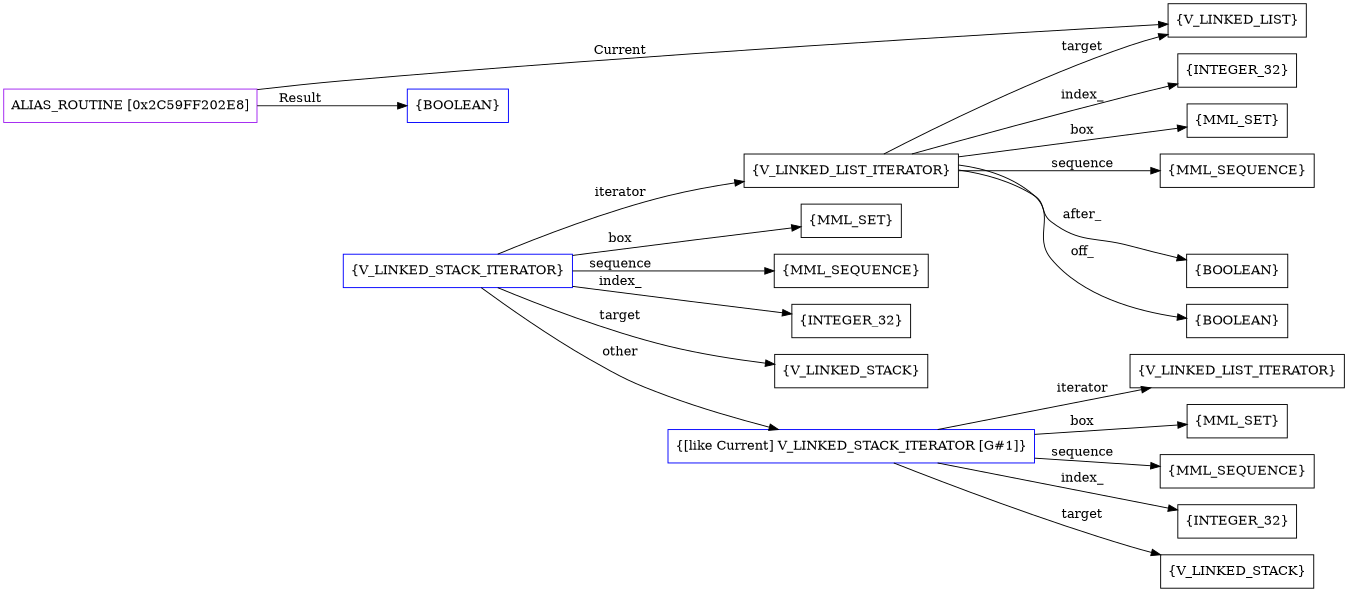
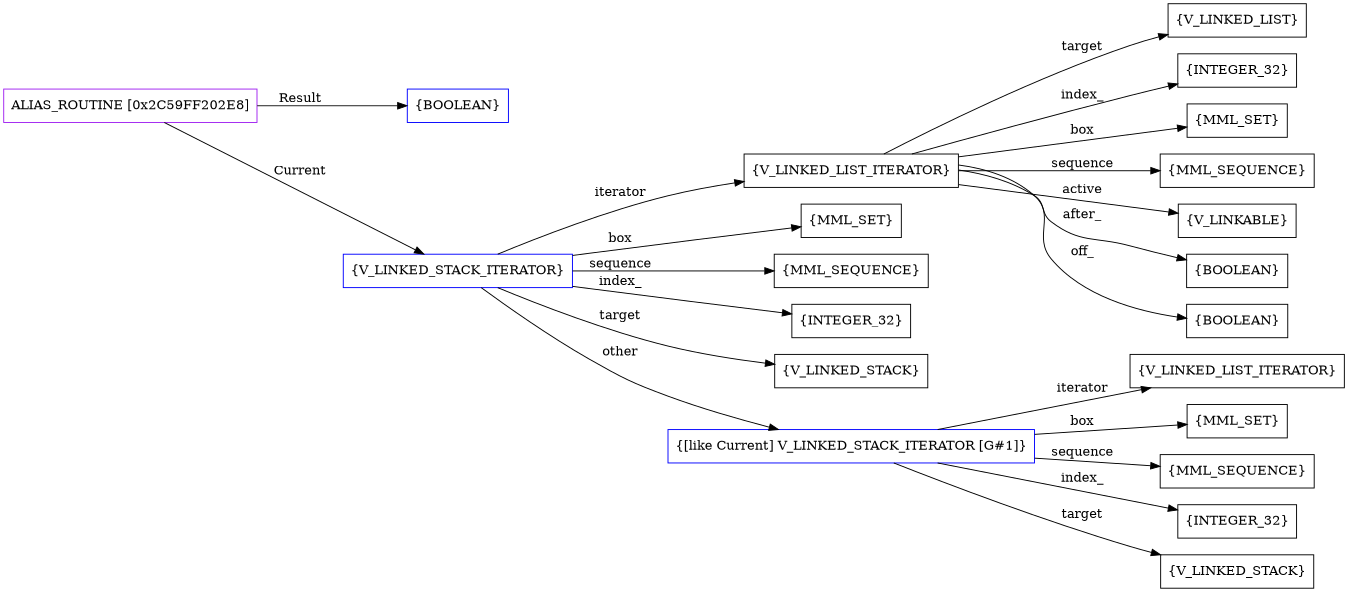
edge "ALIAS_ROUTINE [0x2C59FF202E8]" -> "{V_LINKED_LIST}": now "ALIAS_ROUTINE [0x2C59FF202E8]" -> "{V_LINKED_STACK_ITERATOR}"
node "{V_LINKABLE}": added
